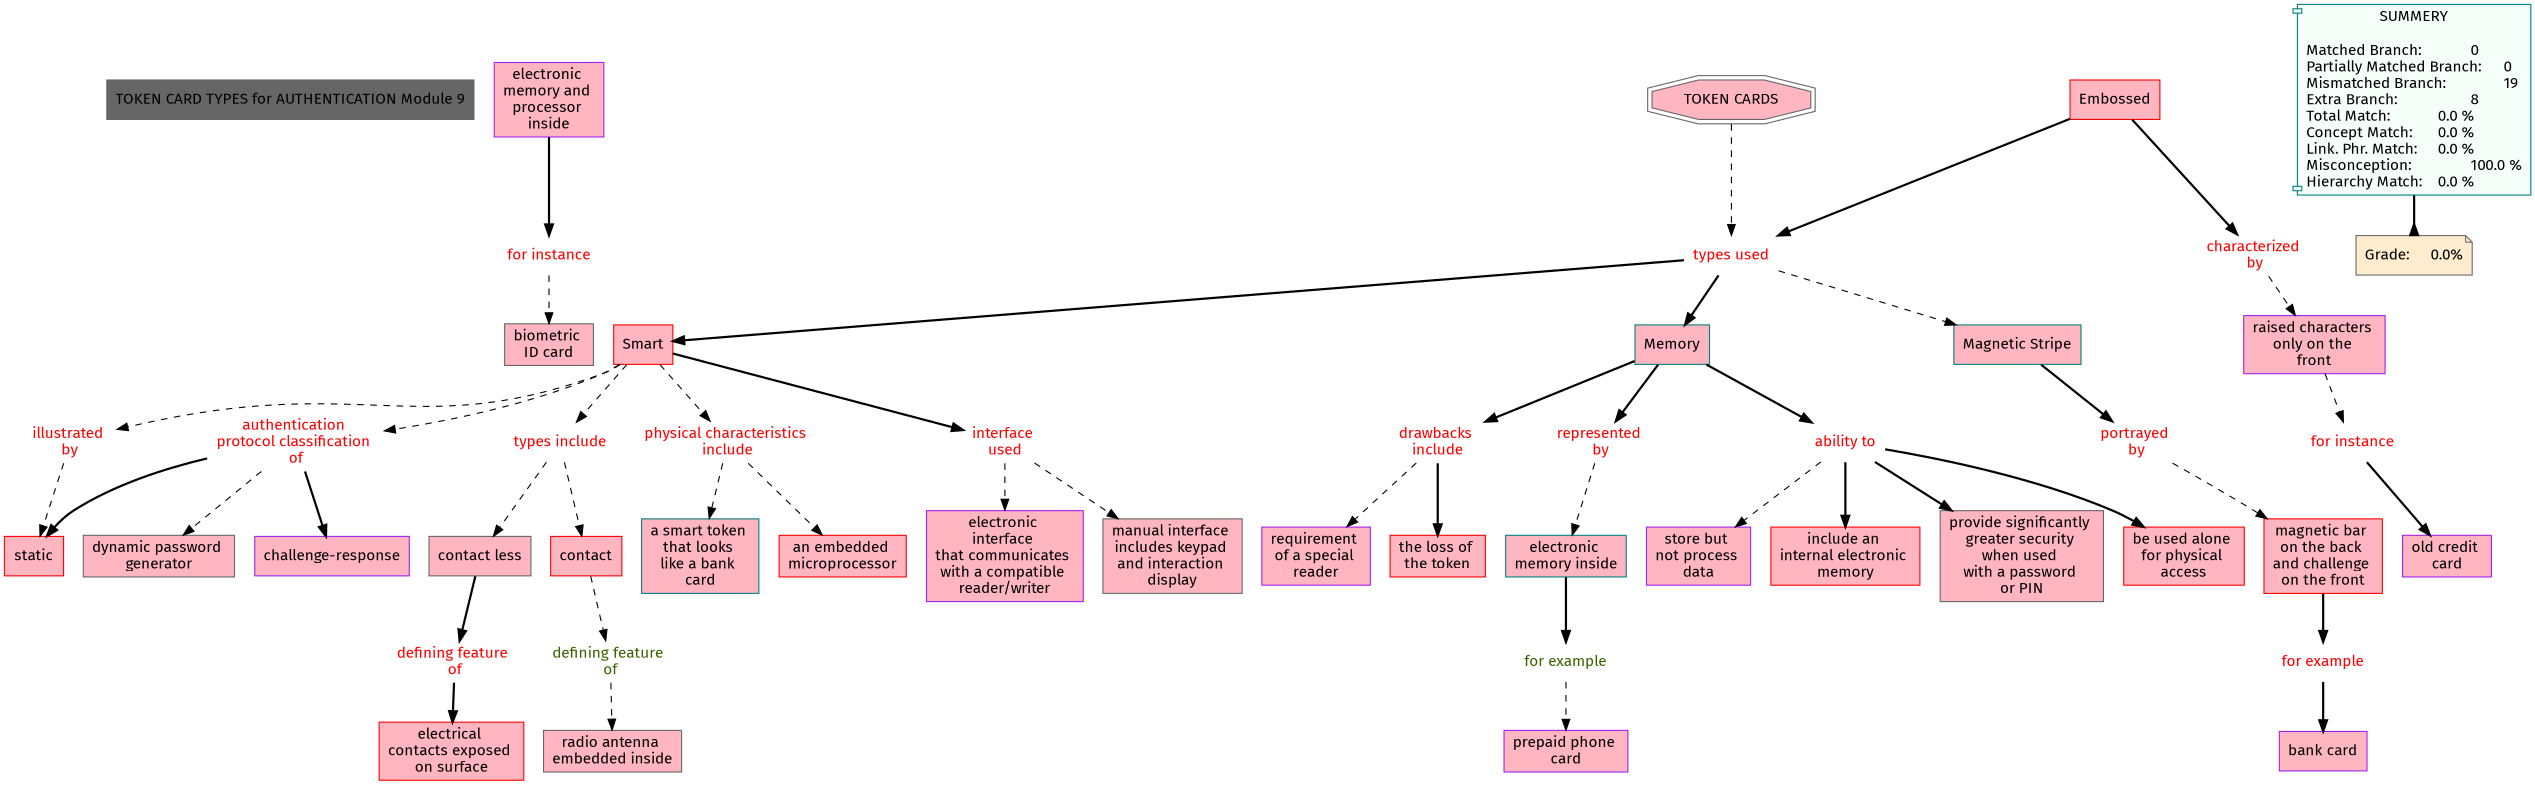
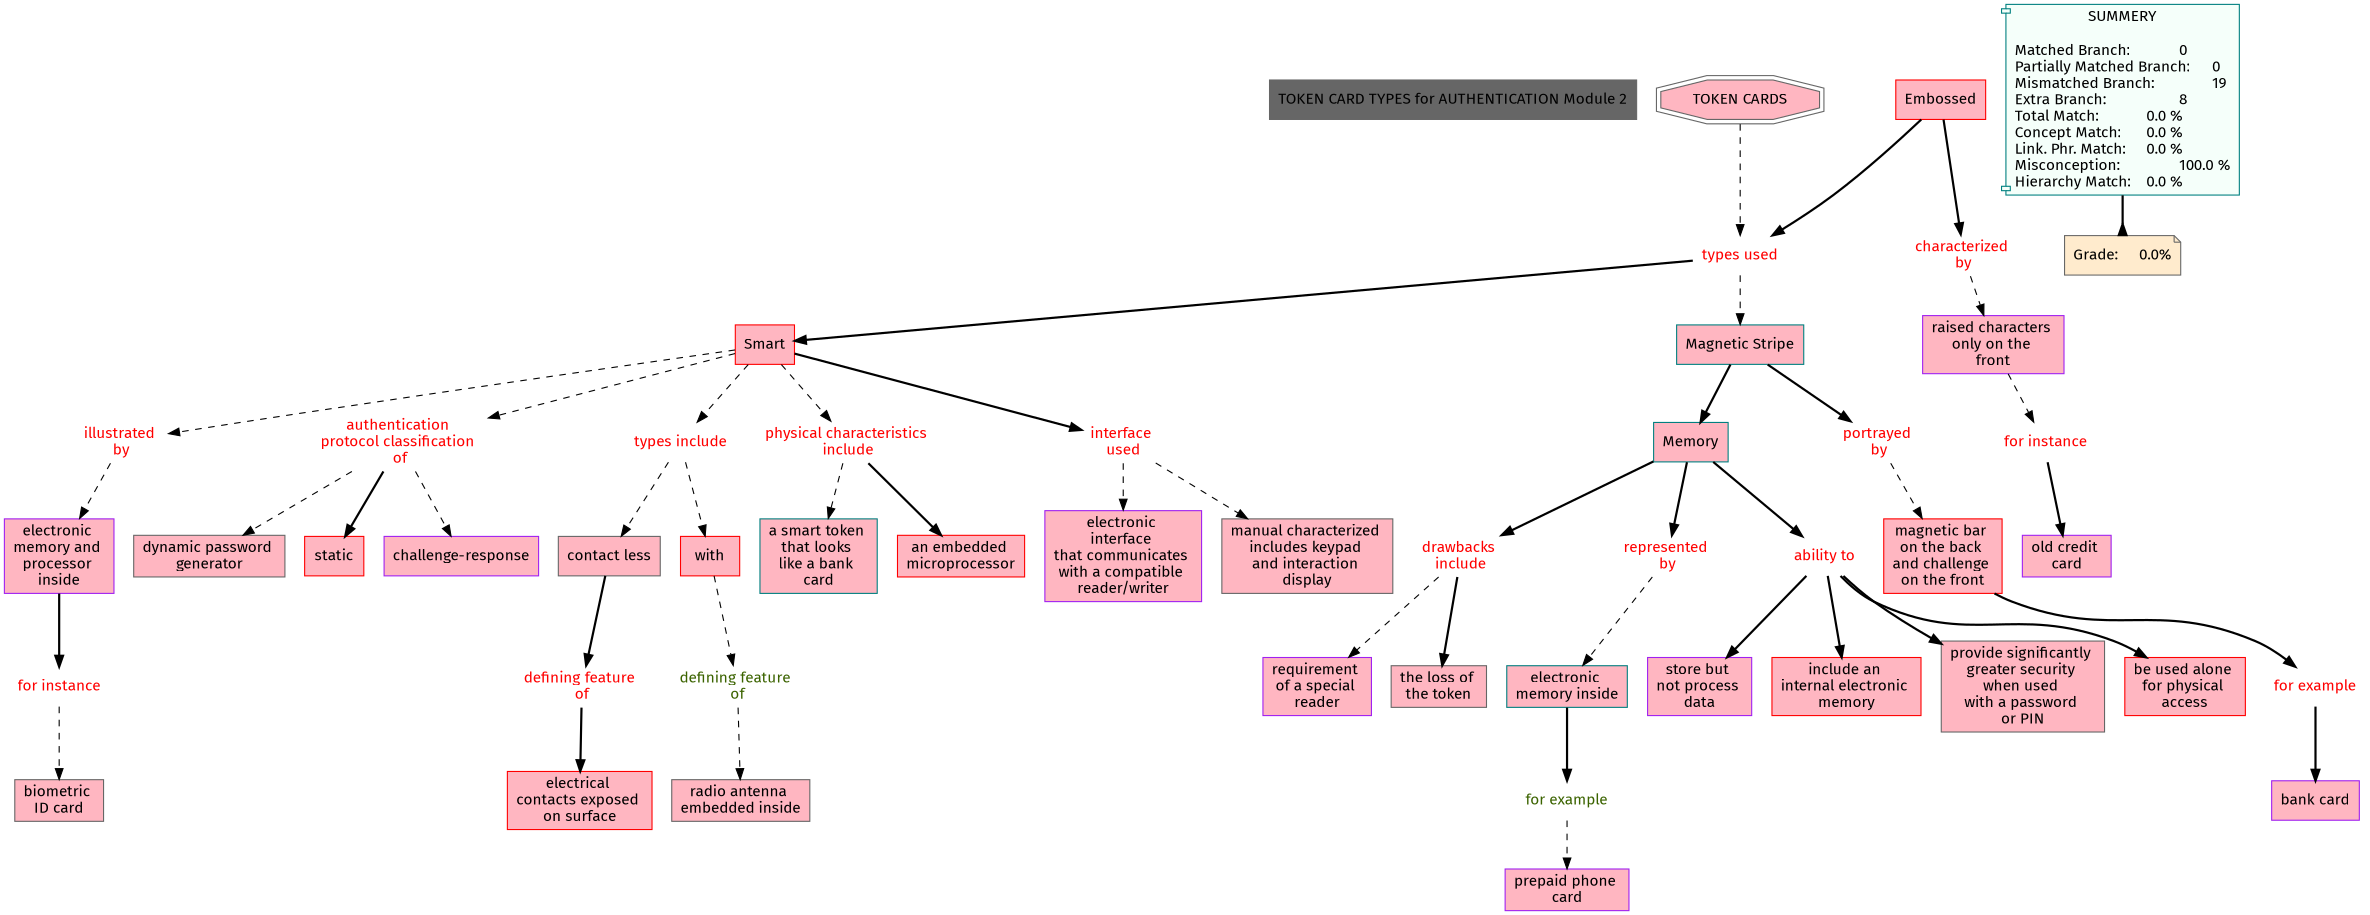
node "TOKEN CARD TYPES for AUTHENTICATION Module 9": label "TOKEN CARD TYPES for AUTHENTICATION Module 9" -> "TOKEN CARD TYPES for AUTHENTICATION Module 2"
edge "types used" -> "Memory": now "Magnetic Stripe" -> "Memory"
edge "ability to" -> "store but not process data": style dashed -> bold
edge "illustrated by" -> "static": now "illustrated by" -> "electronic memory and processor inside"
edge "physical characteristics include" -> "an embedded microprocessor": style dashed -> bold
edge "authentication protocol classification of" -> "challenge-response": style bold -> dashed
node "contact": label "contact" -> "with"
node "manual interface includes keypad and interaction display": label "manual interface includes keypad and interaction display" -> "manual characterized includes keypad and interaction display"
node "the loss of the token": color red -> gray40
